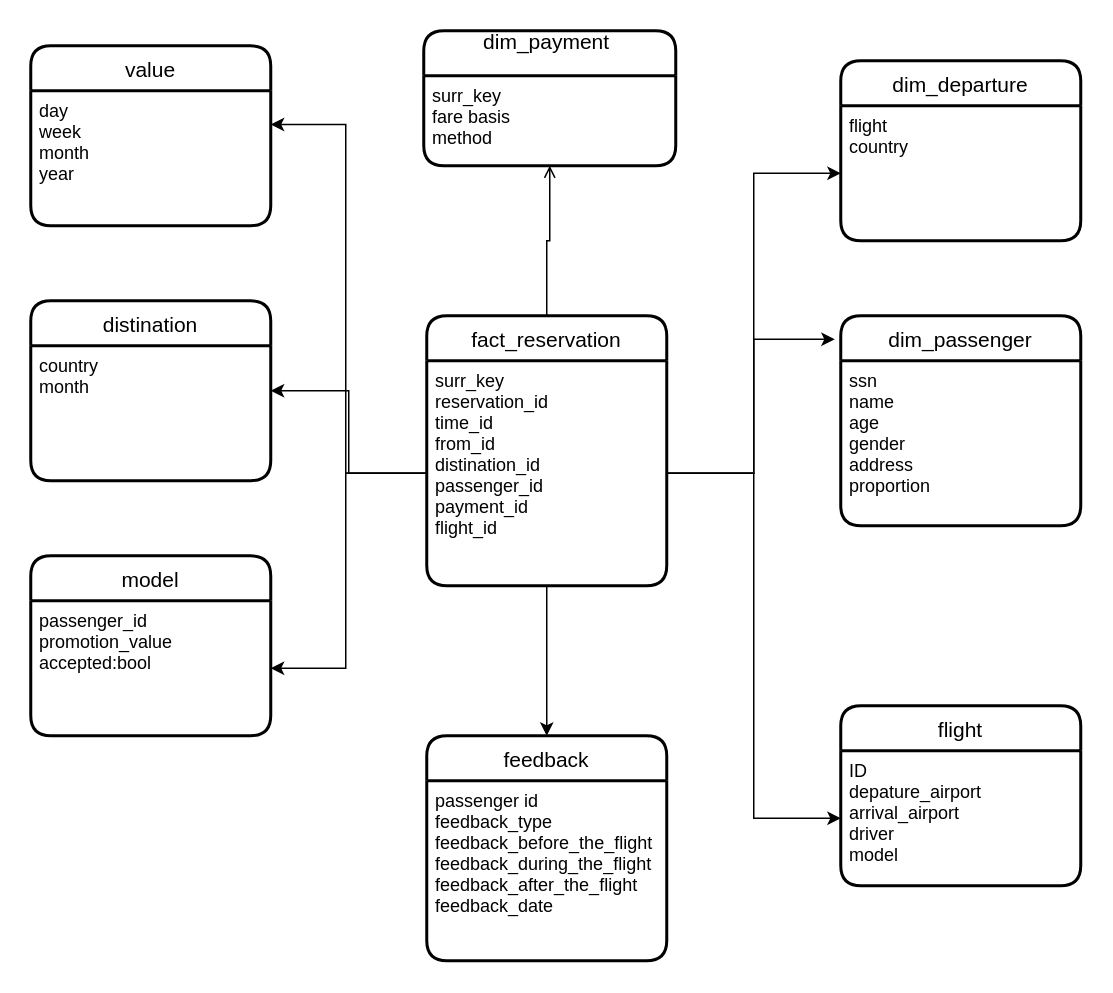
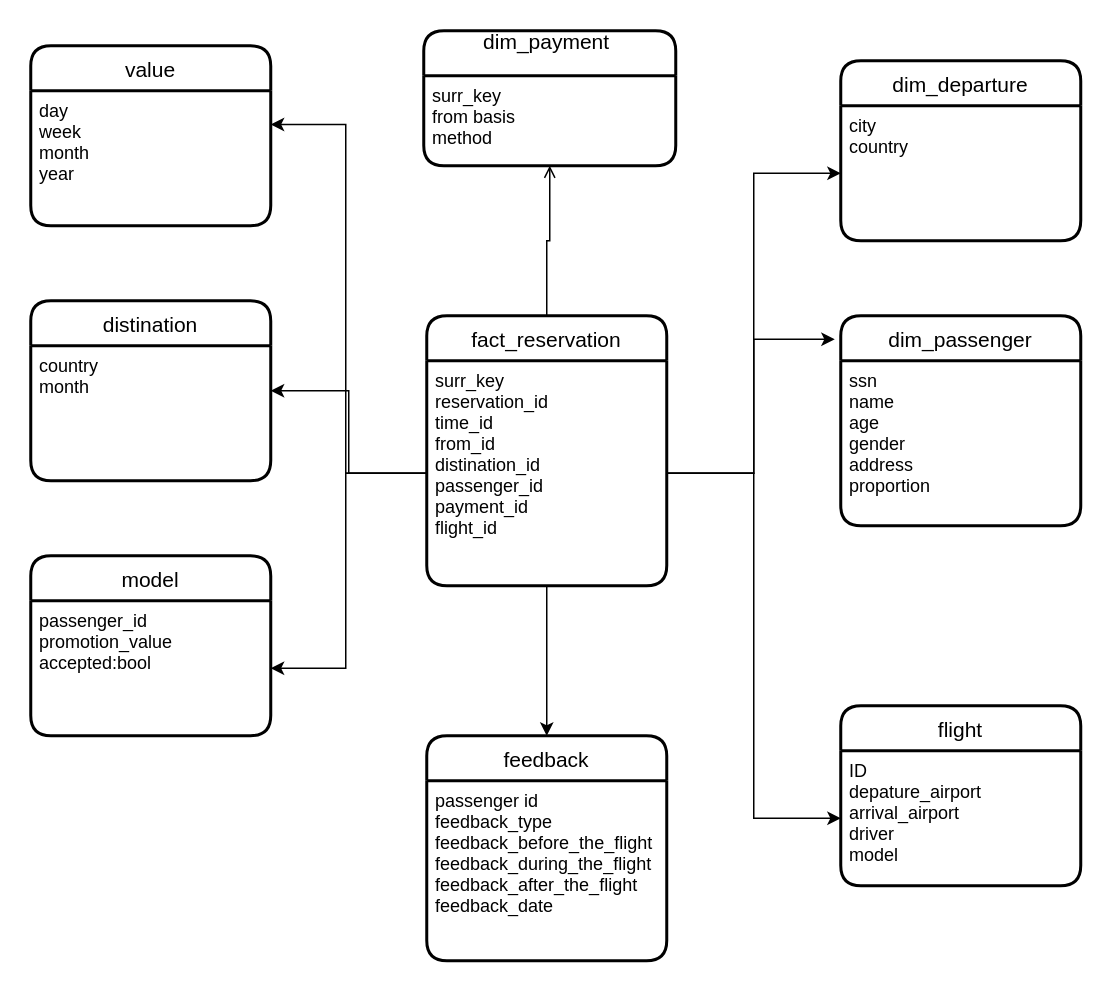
node "surr_key fare basis method": label "surr_key fare basis method" -> "surr_key from basis method"
node "flight country": label "flight country" -> "city country"
